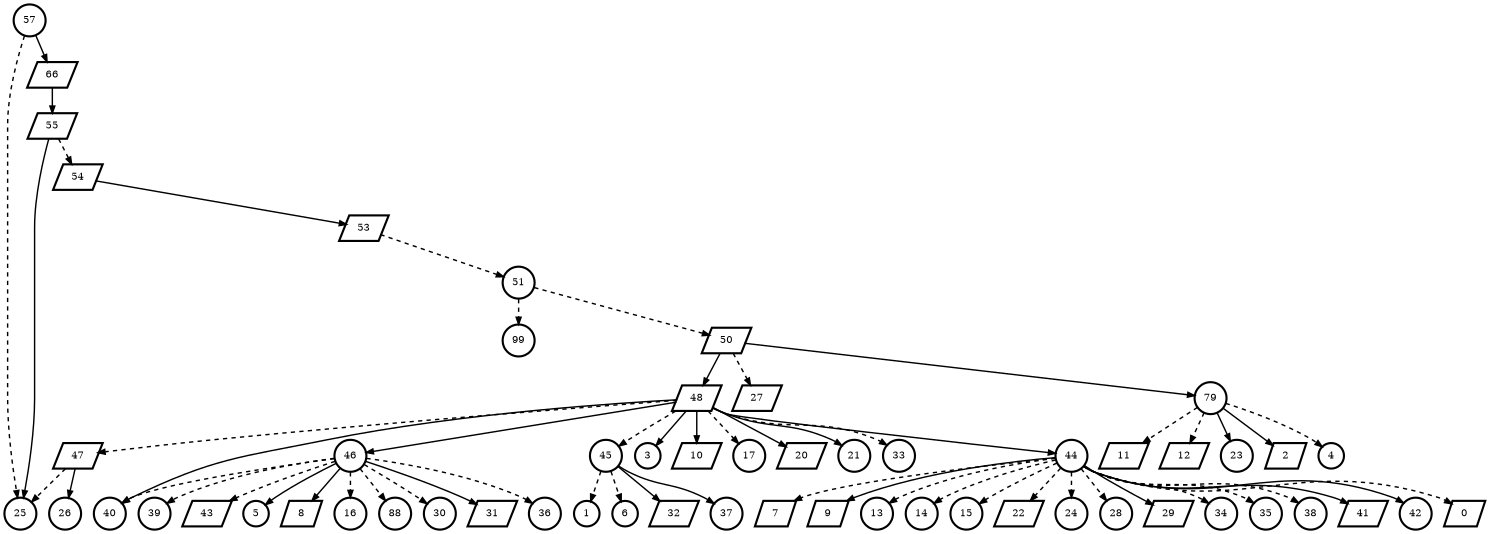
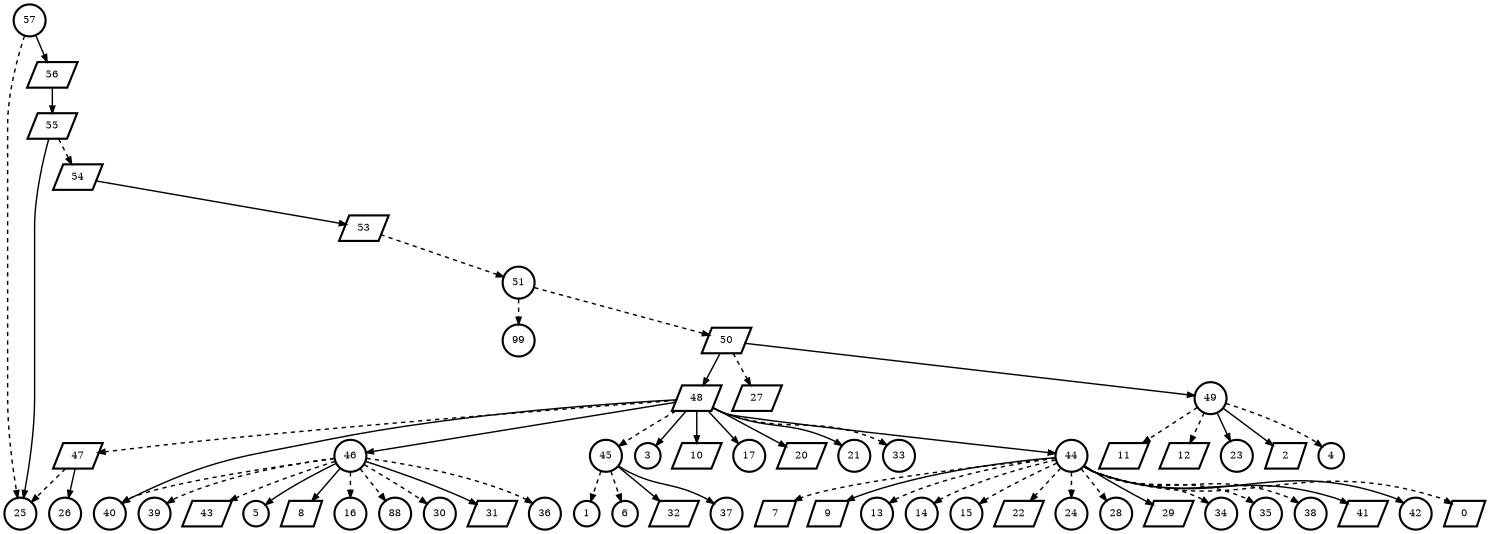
node "66": label "66" -> "56"
node "79": label "79" -> "49"
edge "48" -> "17": style dashed -> bold
